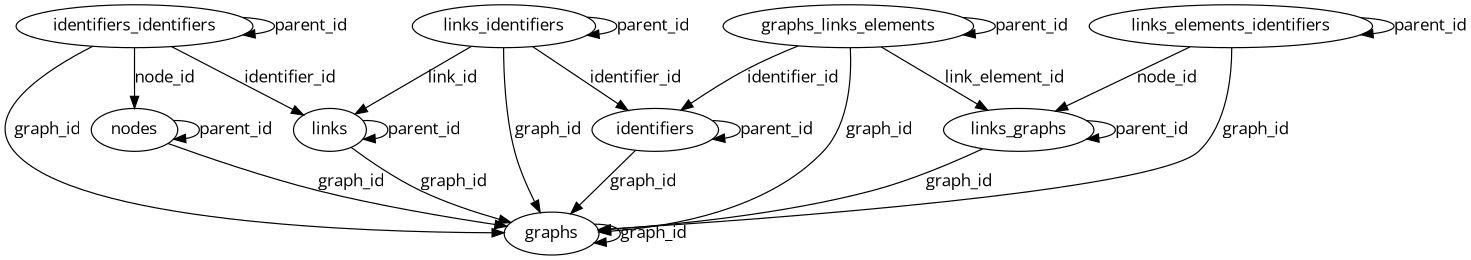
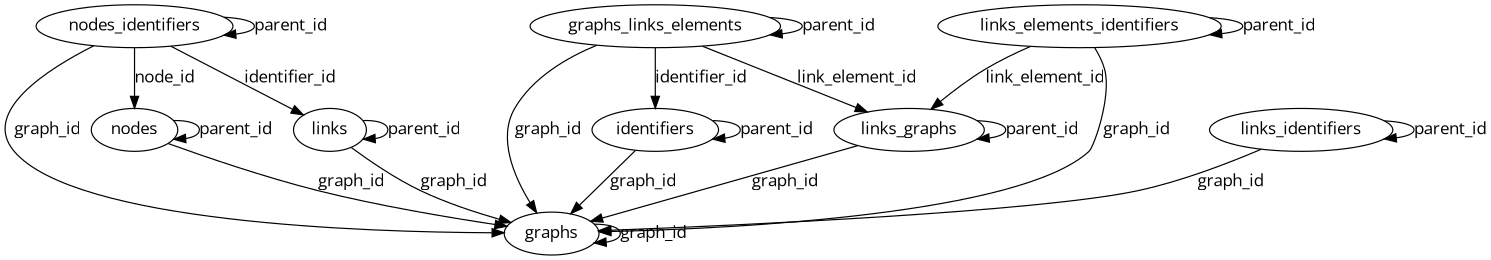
node "identifiers_identifiers": label "identifiers_identifiers" -> "nodes_identifiers"
edge "links_identifiers" -> "identifiers": removed, label "identifier_id"
edge "links_identifiers" -> "links": removed, label "link_id"
edge "links_elements_identifiers" -> "links_graphs": label "node_id" -> "link_element_id"
